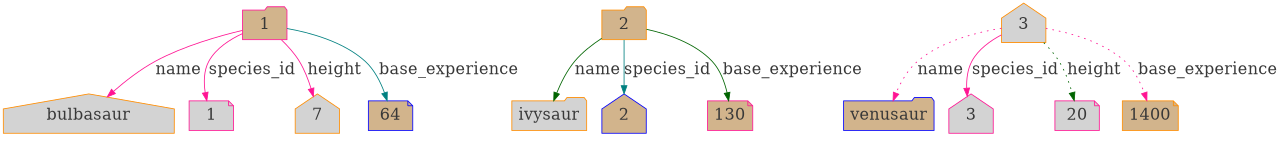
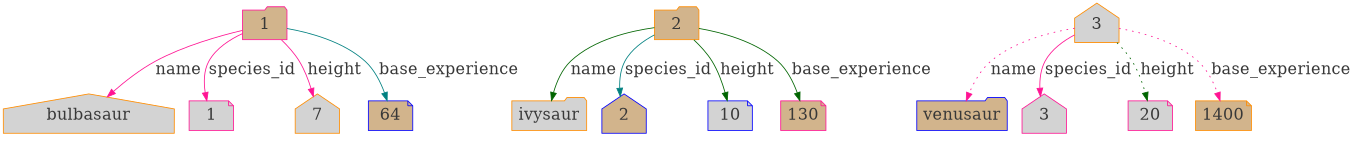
node "10": added
